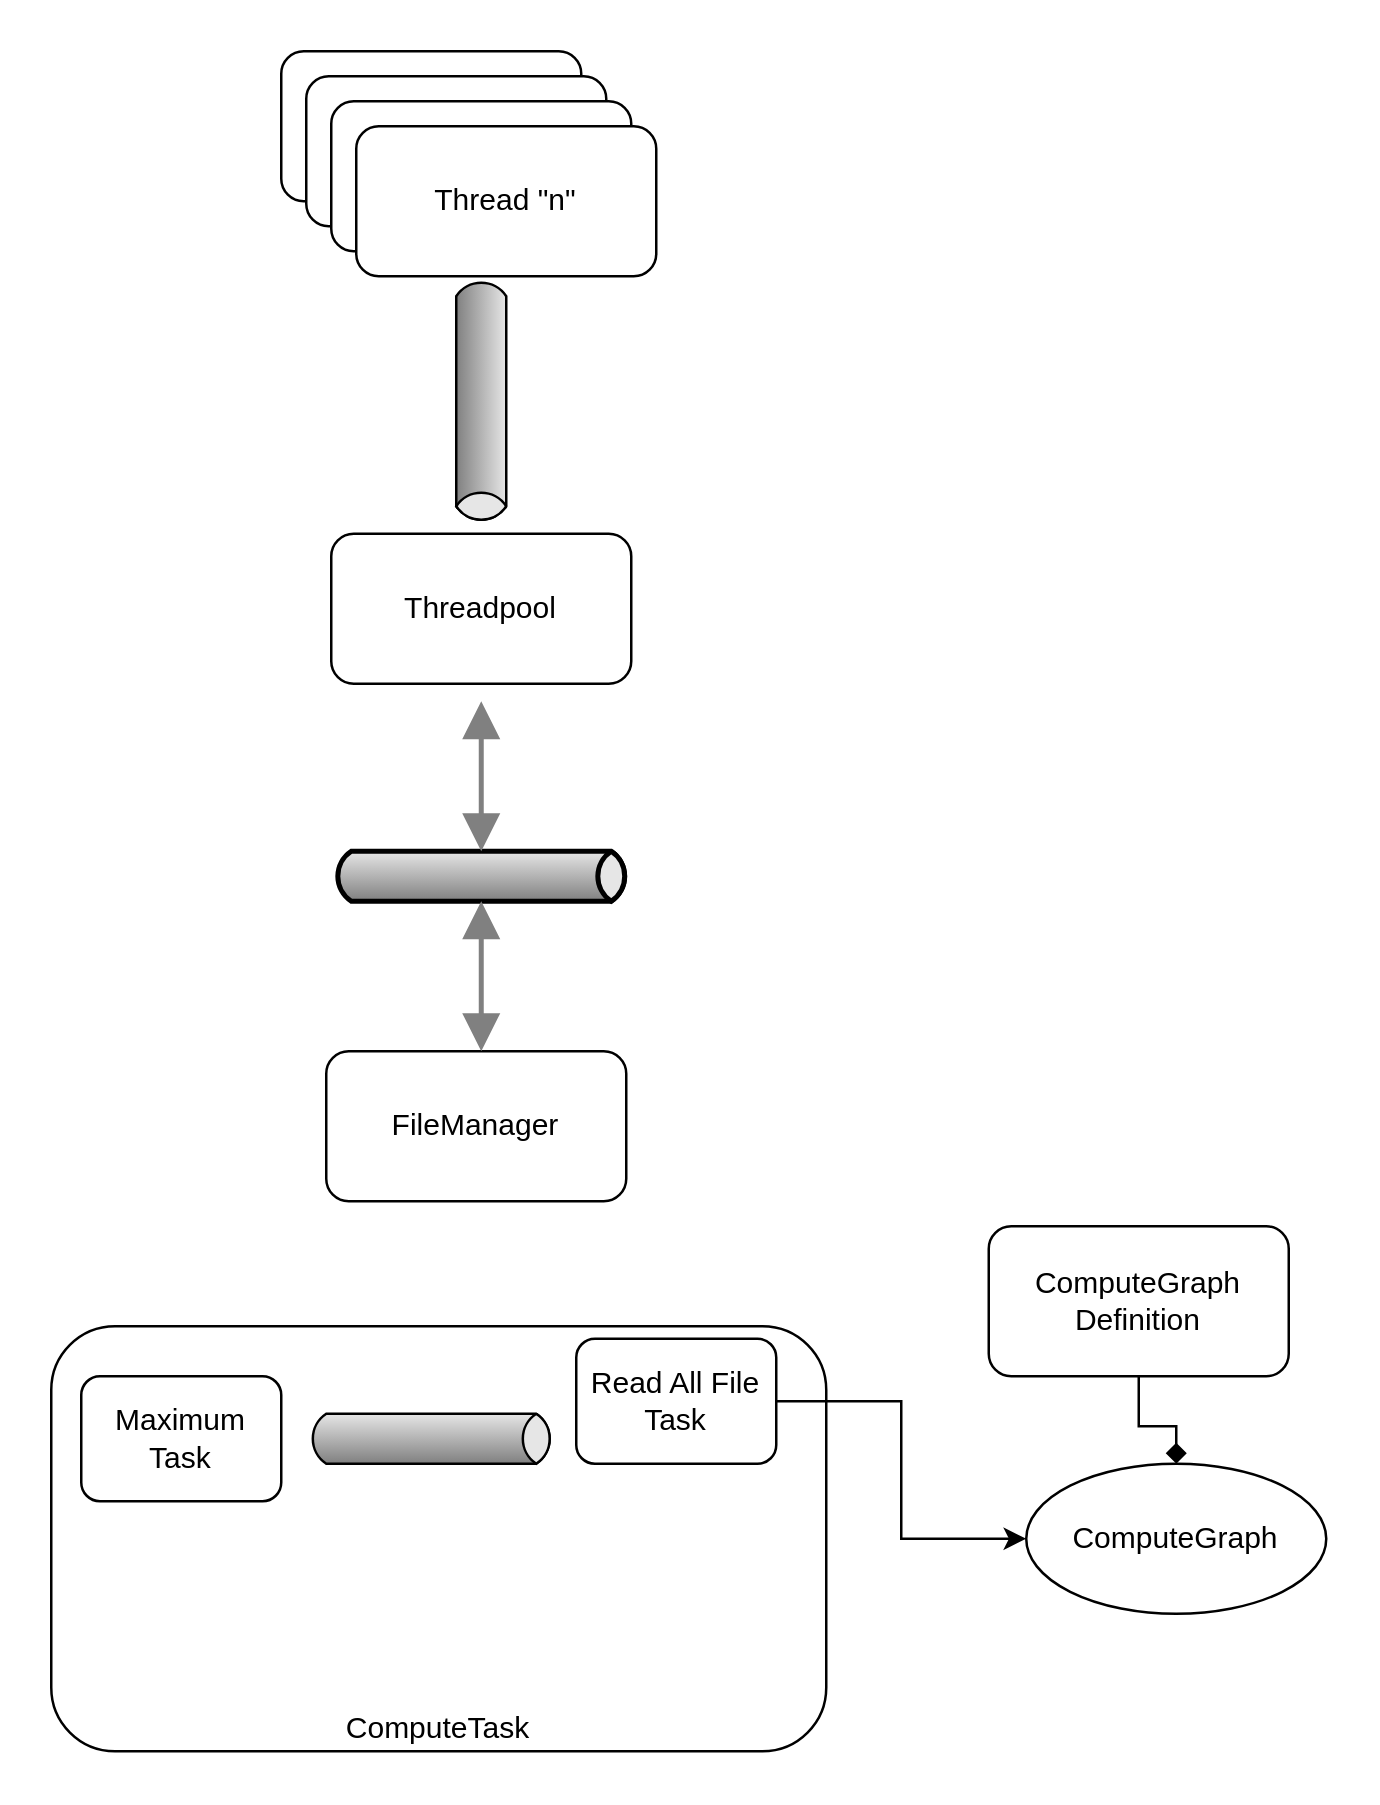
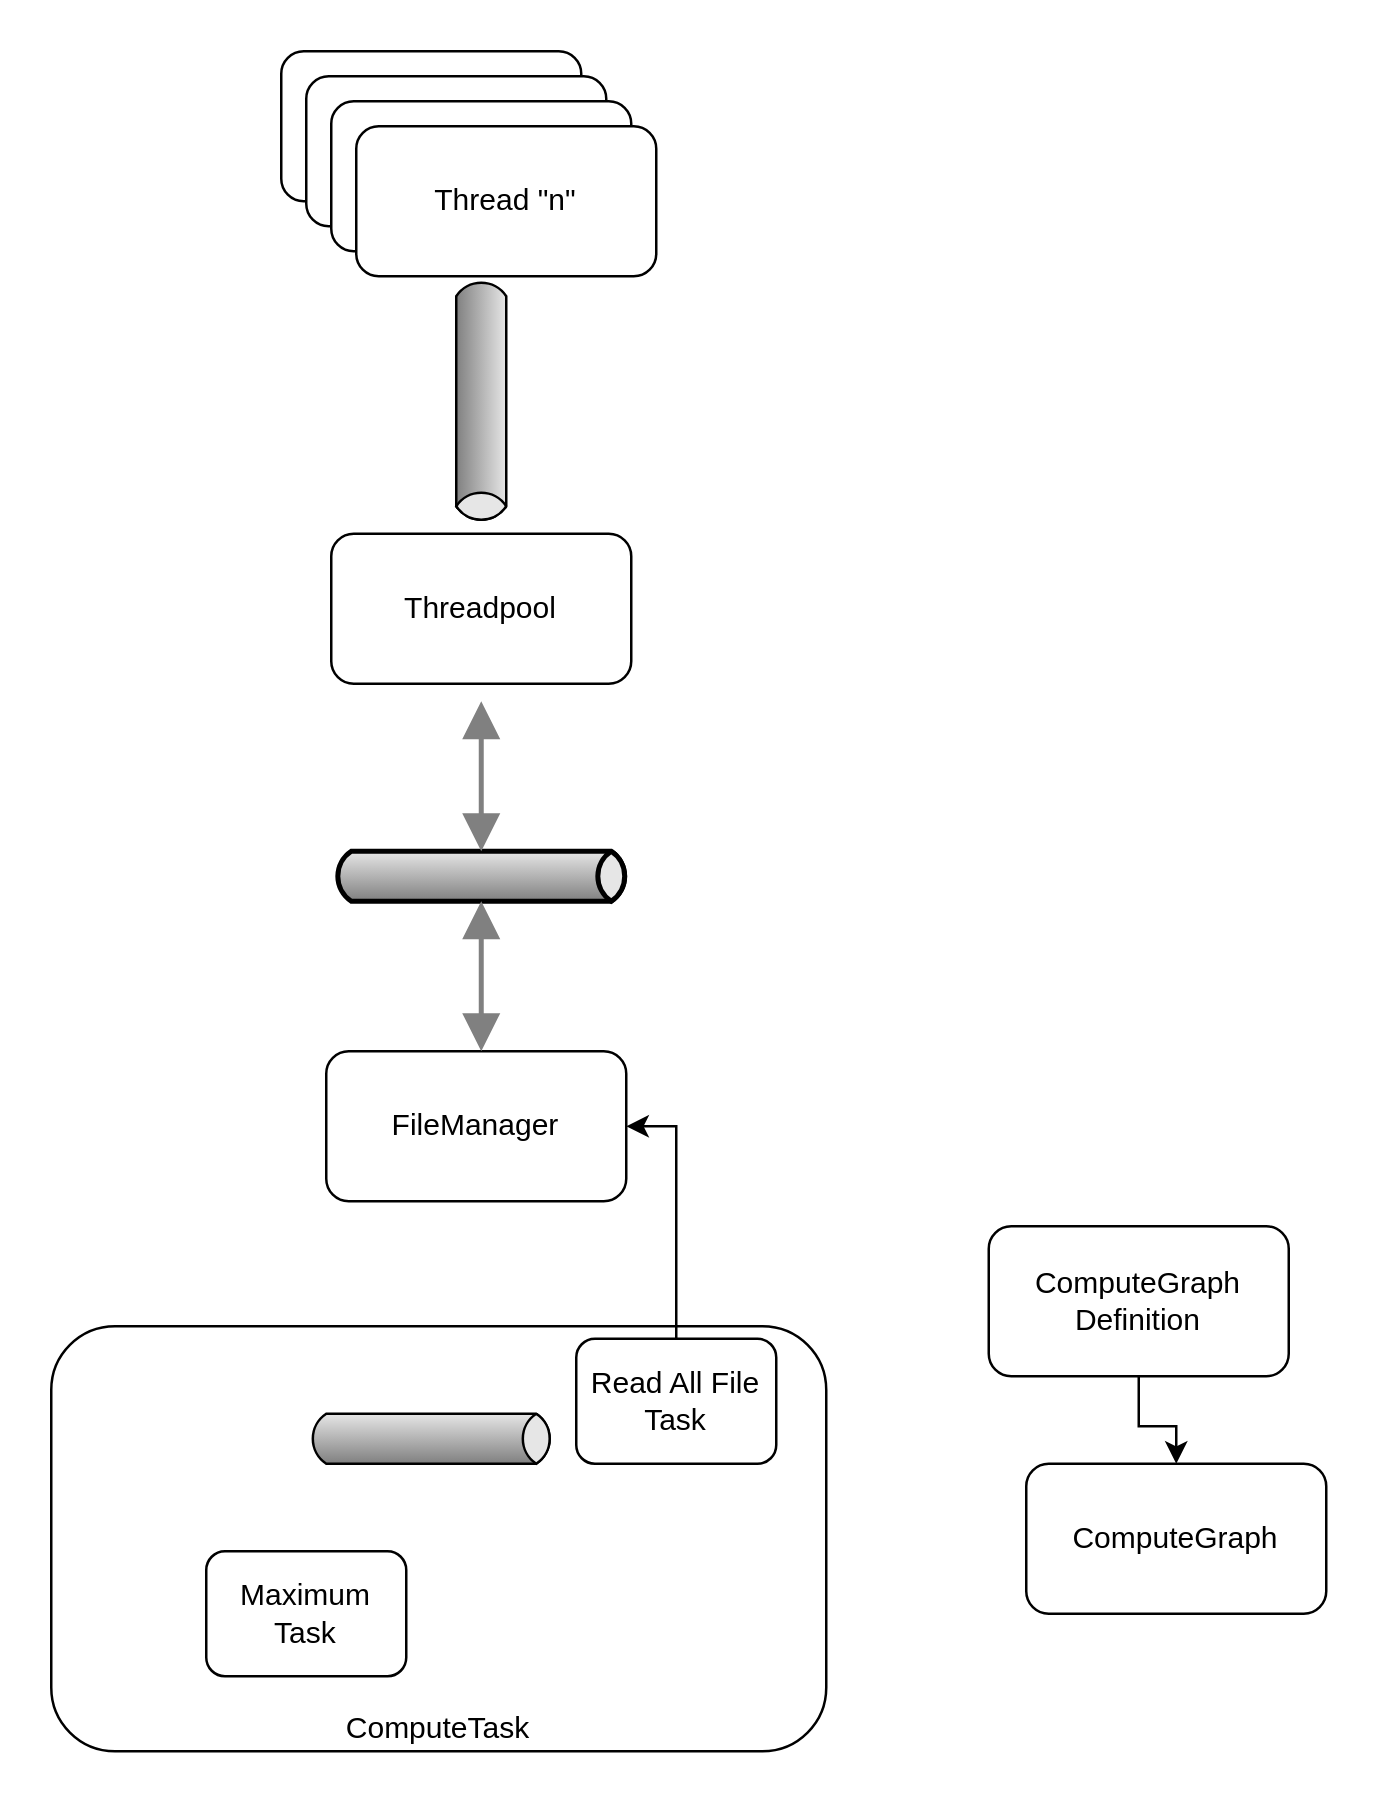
node "Maximum Task": moved (181, 1439) -> (306, 1614)
edge "ComputeGraph Definition" -> "ComputeGraph": arrowhead diamond -> classic
edge "Read All File Task" -> "ComputeGraph": now "Read All File Task" -> "FileManager"
node "ComputeGraph": shape ellipse -> rounded rectangle
